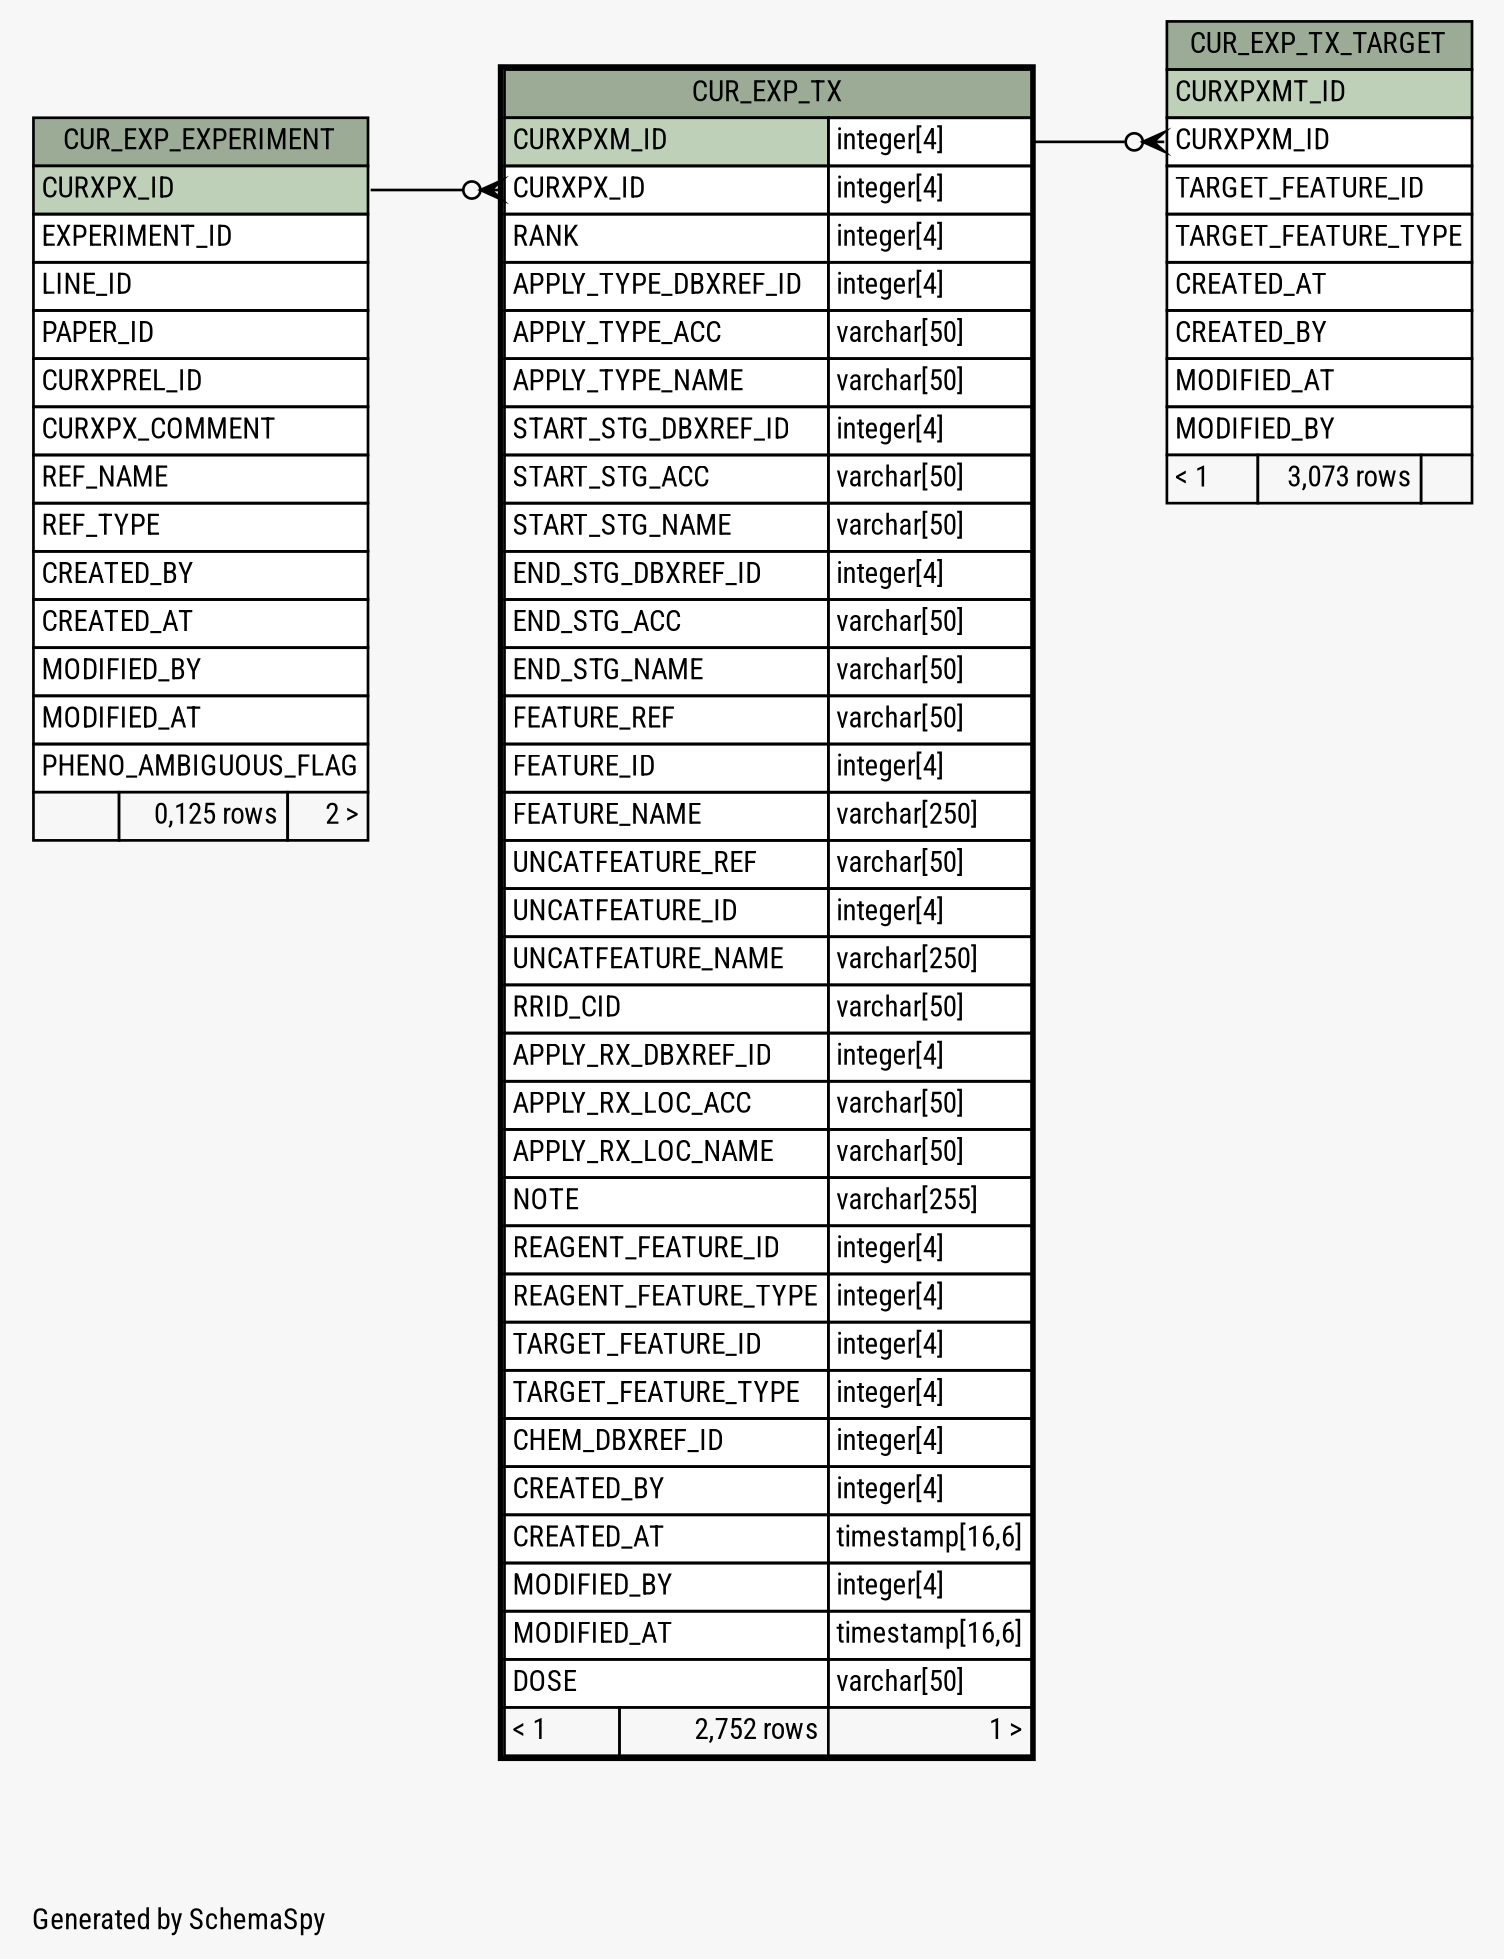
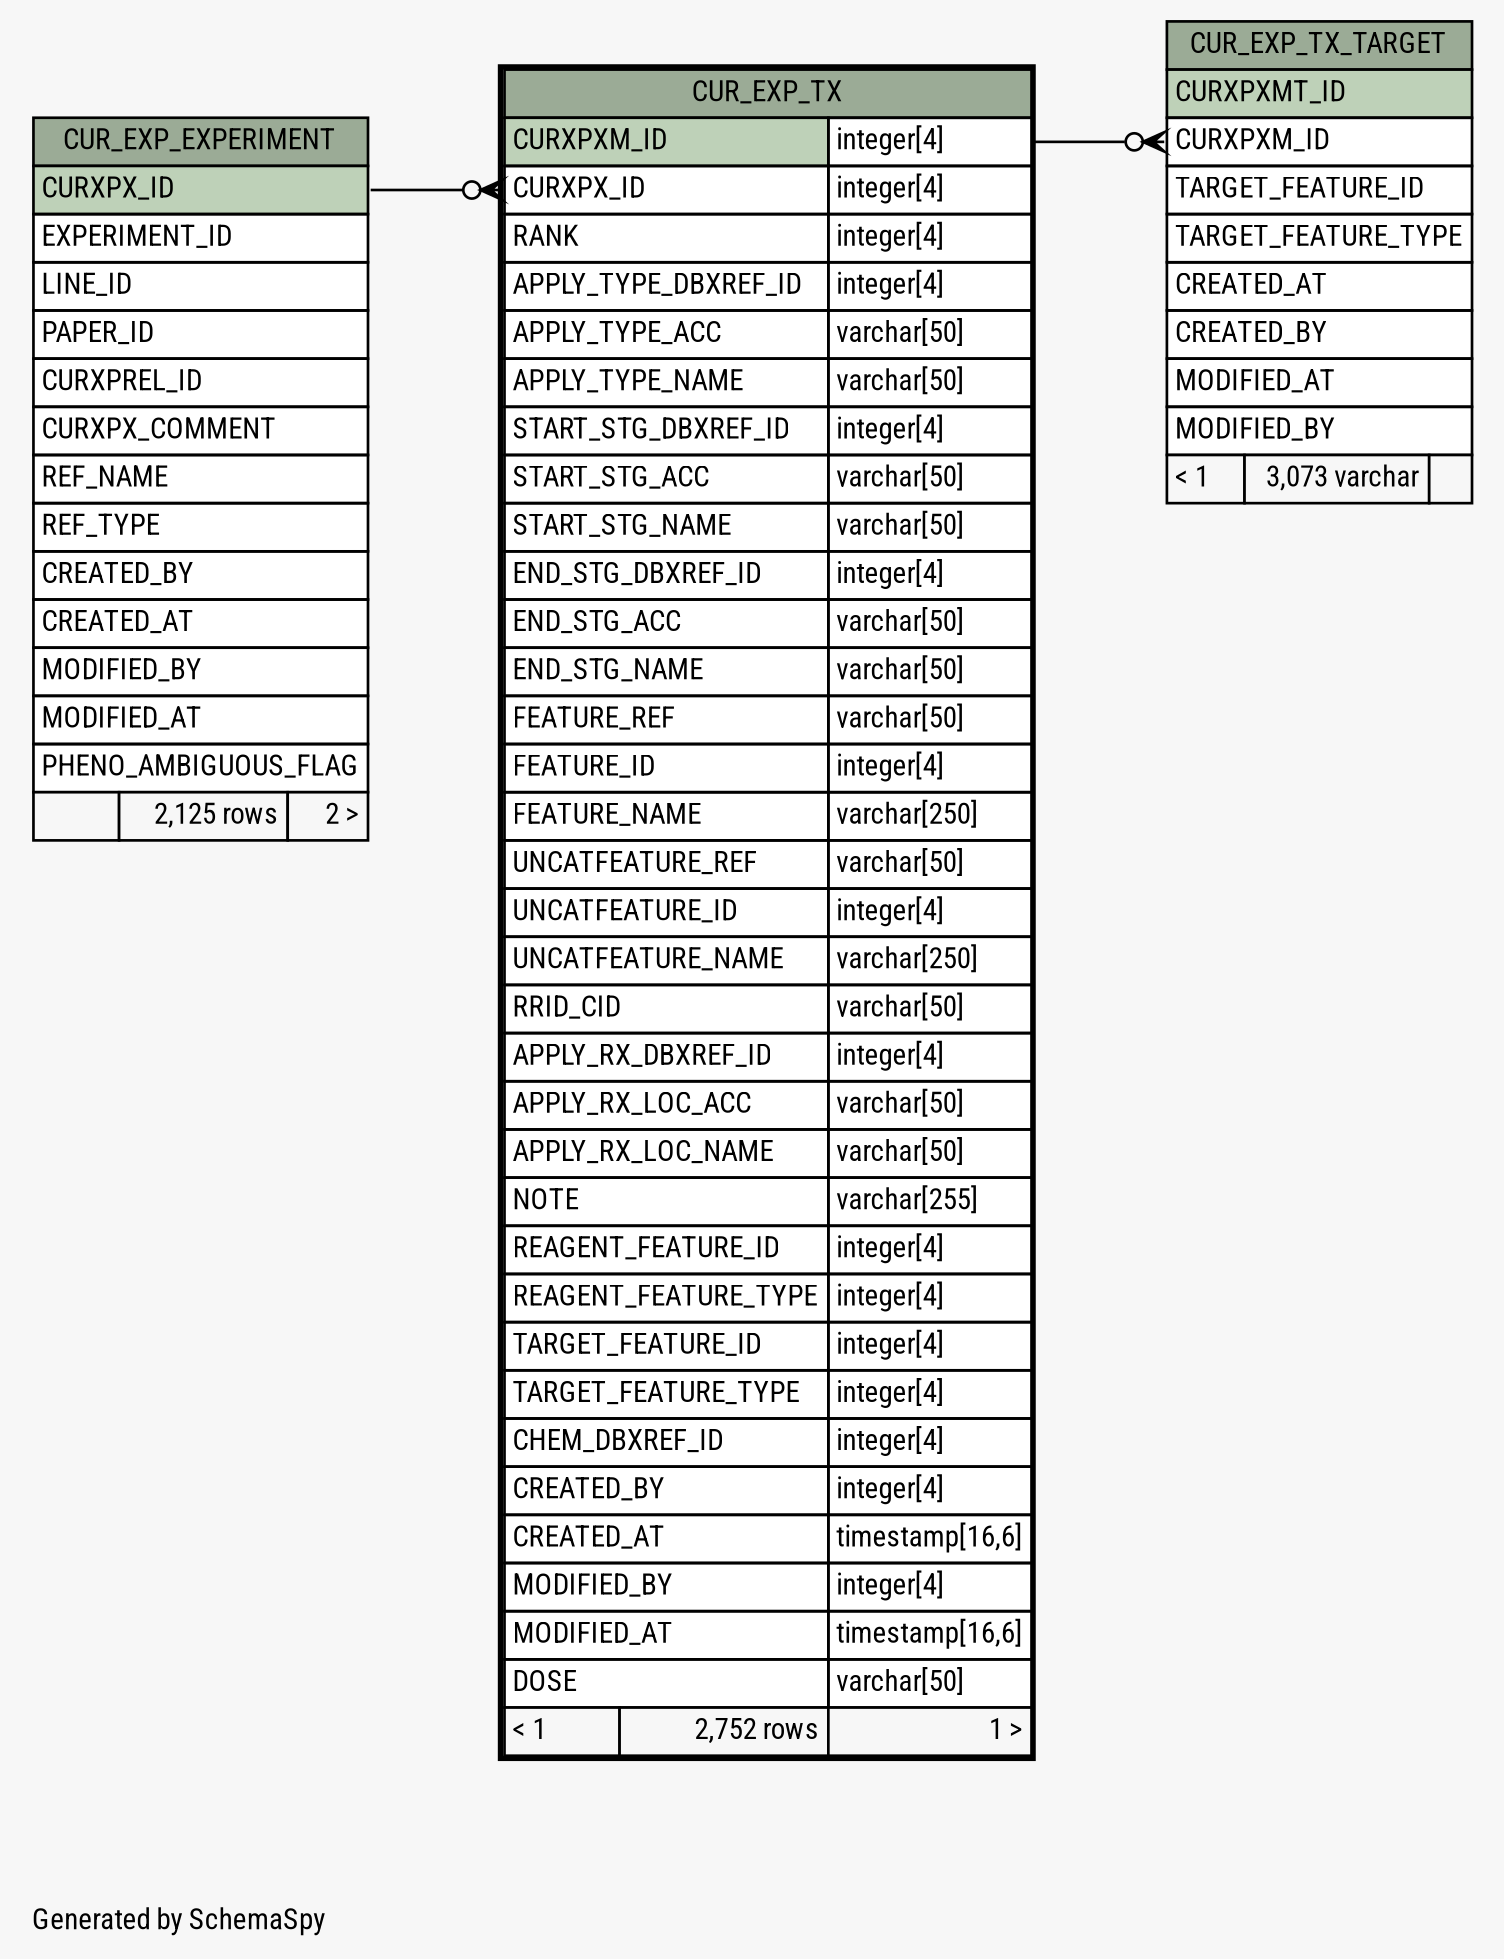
node "CUR_EXP_TX_TARGET": text "3,073 rows" -> "3,073 varchar"
node "CUR_EXP_EXPERIMENT": text "0,125 rows" -> "2,125 rows"
